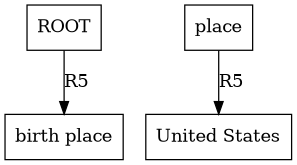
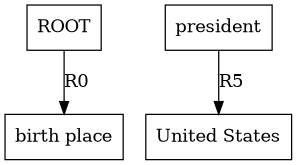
node "place": label "place" -> "president"
edge "ROOT" -> "birth place": label "R5" -> "R0"
